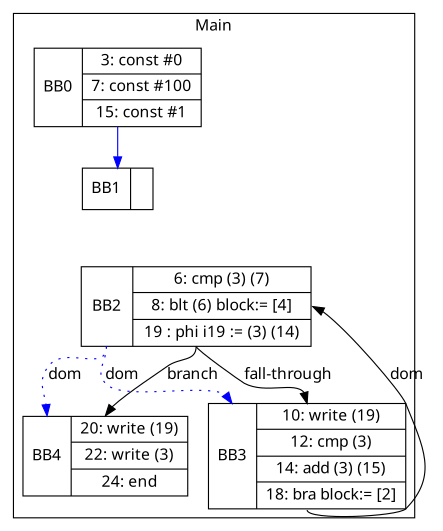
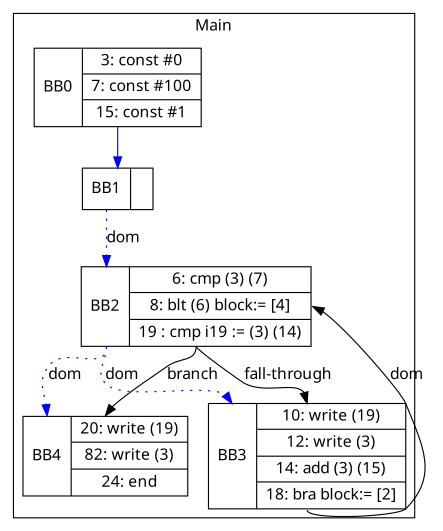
edge "BB1" -> "BB2": added, label "dom"
node "BB2": text "19 : phi i19 := (3) (14)" -> "19 : cmp i19 := (3) (14)"
node "BB3": text "12: cmp (3)" -> "12: write (3)"
node "BB4": text "22: write (3)" -> "82: write (3)"
